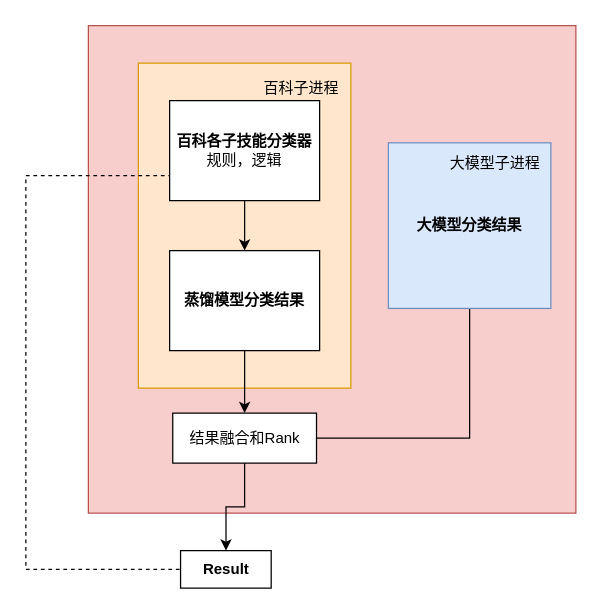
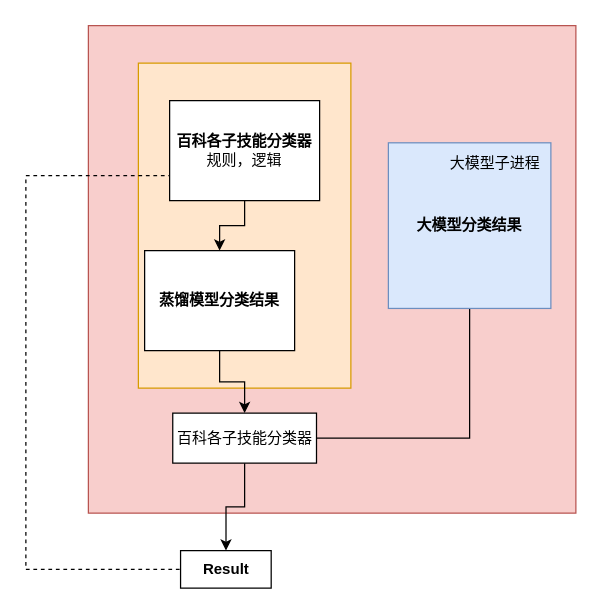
node "百科子进程": removed
node "蒸馏模型分类结果": moved (244, 301) -> (219, 301)
node "结果融合和Rank": label "结果融合和Rank" -> "百科各子技能分类器"
